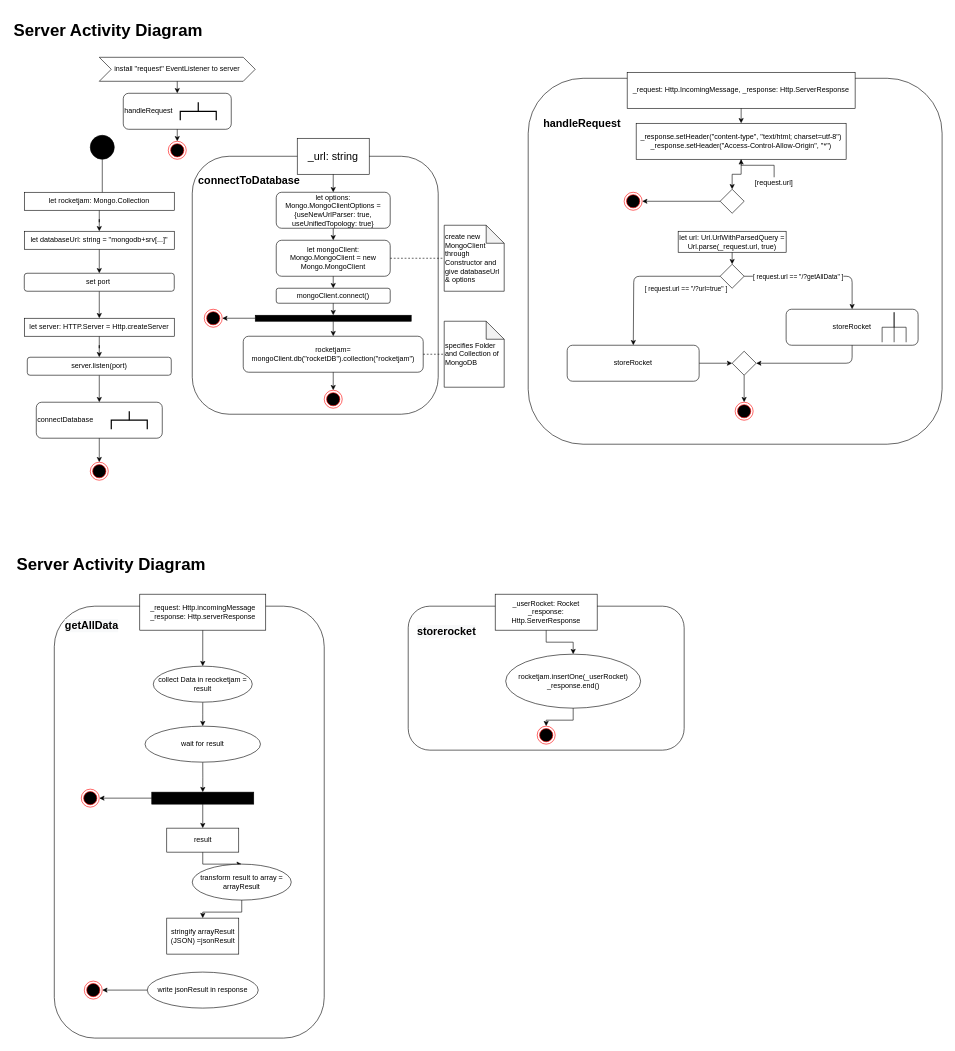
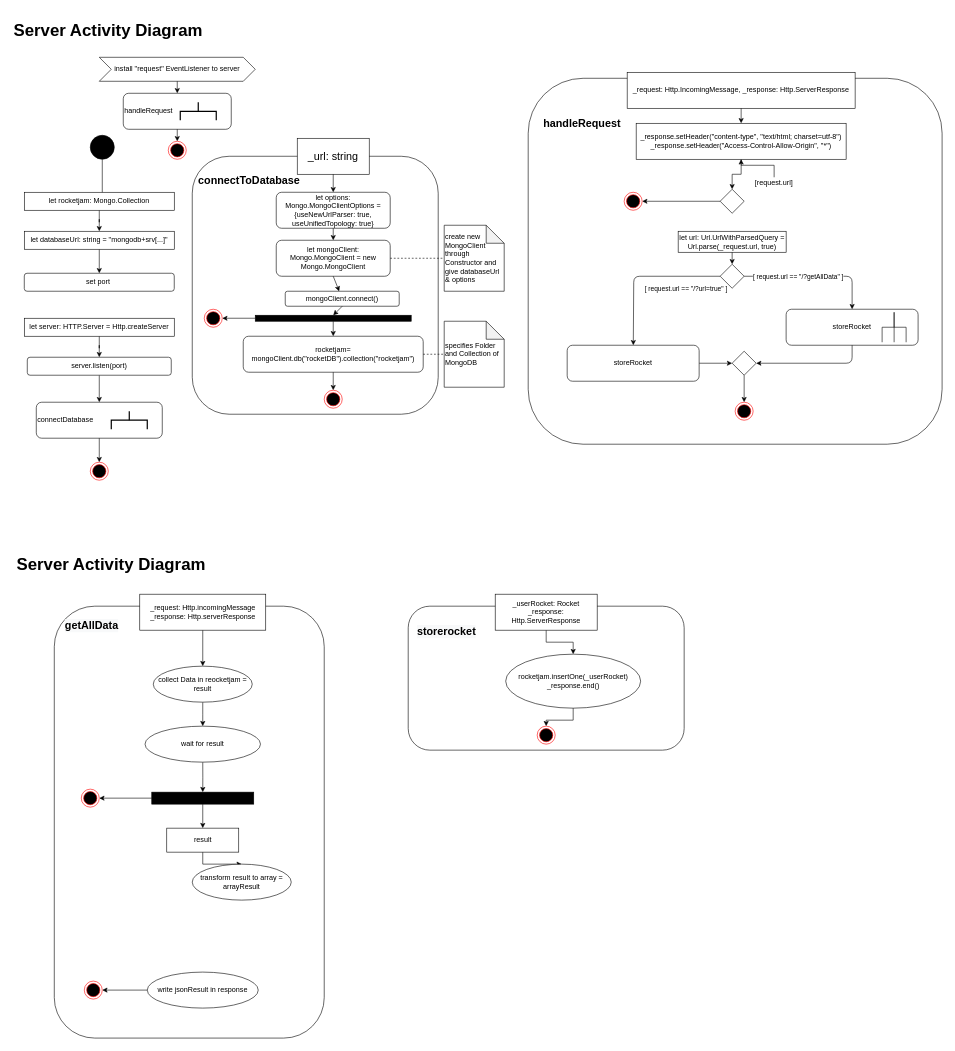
node "mongoClient.connect()": moved (333, 296) -> (342, 299)
edge "set port" -> "let server: HTTP.Server = Http.createServer": removed
edge "transform result to array = arrayResult" -> "stringify arrayResult (JSON) =jsonResult": removed
node "stringify arrayResult (JSON) =jsonResult": removed
